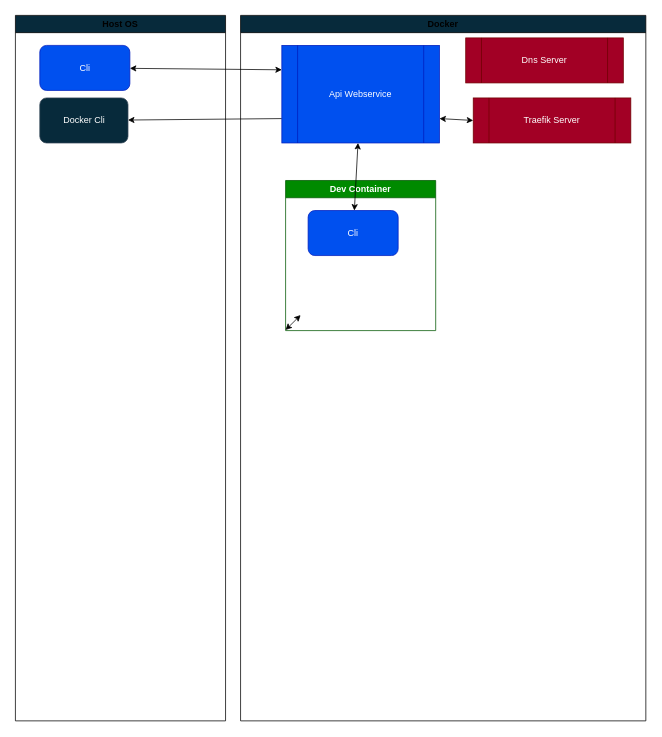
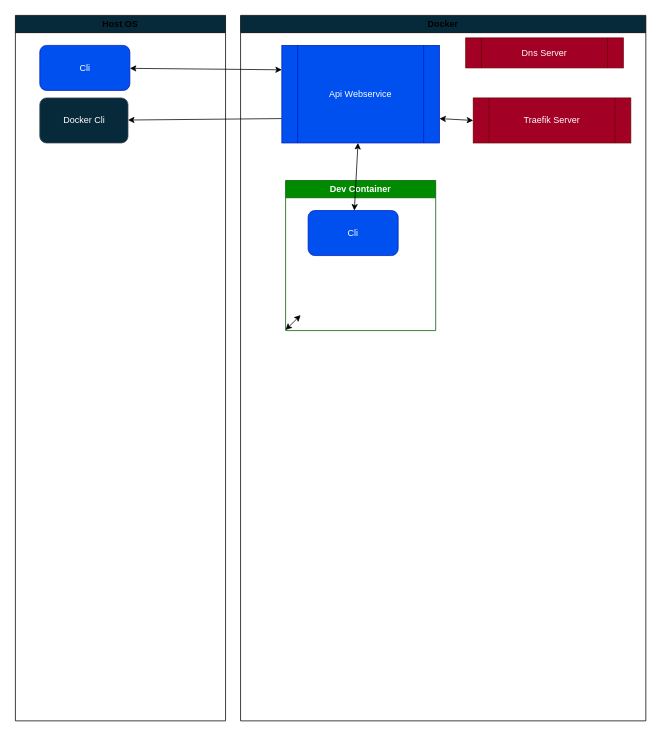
node "Dns Server": size 158x45 -> 158x30
